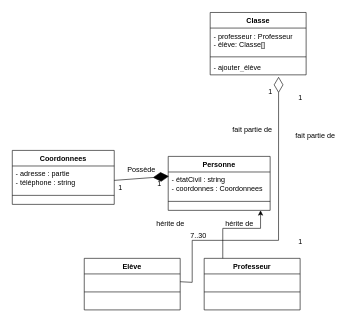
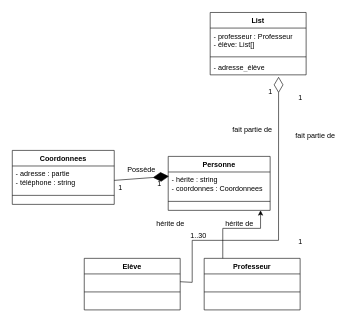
node "Classe": label "Classe" -> "List"
node "- professeur : Professeur - élève: Classe[]": label "- professeur : Professeur - élève: Classe[]" -> "- professeur : Professeur - élève: List[]"
node "- ajouter_élève": label "- ajouter_élève" -> "- adresse_élève"
node "- étatCivil : string - coordonnes : Coordonnees": label "- étatCivil : string - coordonnes : Coordonnees" -> "- hérite : string - coordonnes : Coordonnees"
node "7..30": label "7..30" -> "1..30"
